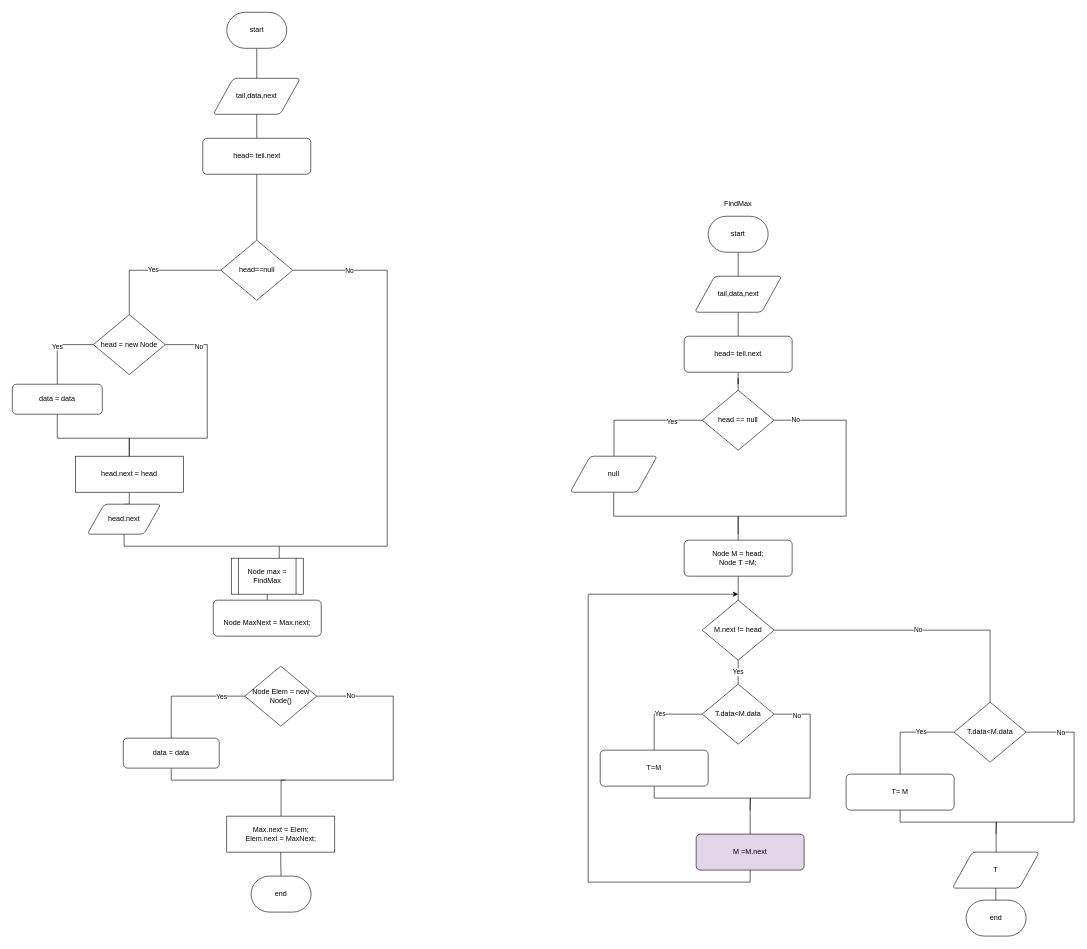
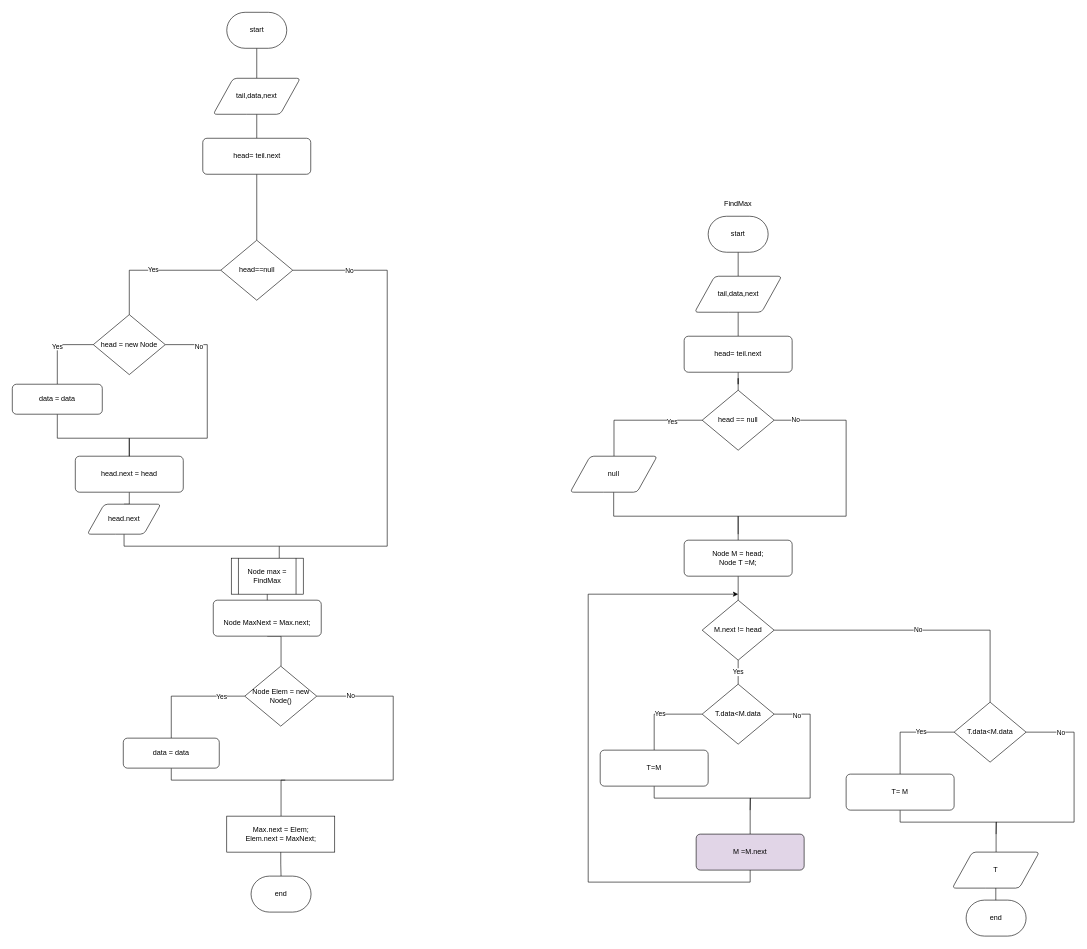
node "head.next = head": shape rectangle -> rounded rectangle
edge "Node MaxNext = Max.next;" -- "Node Elem = new Node()": added
